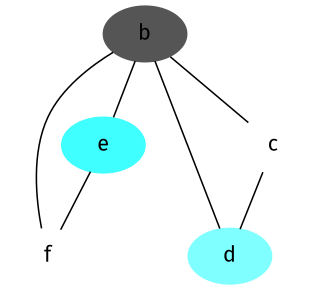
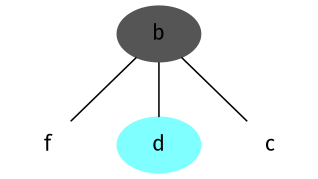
node "e": removed
edge "c" -- "d": removed
